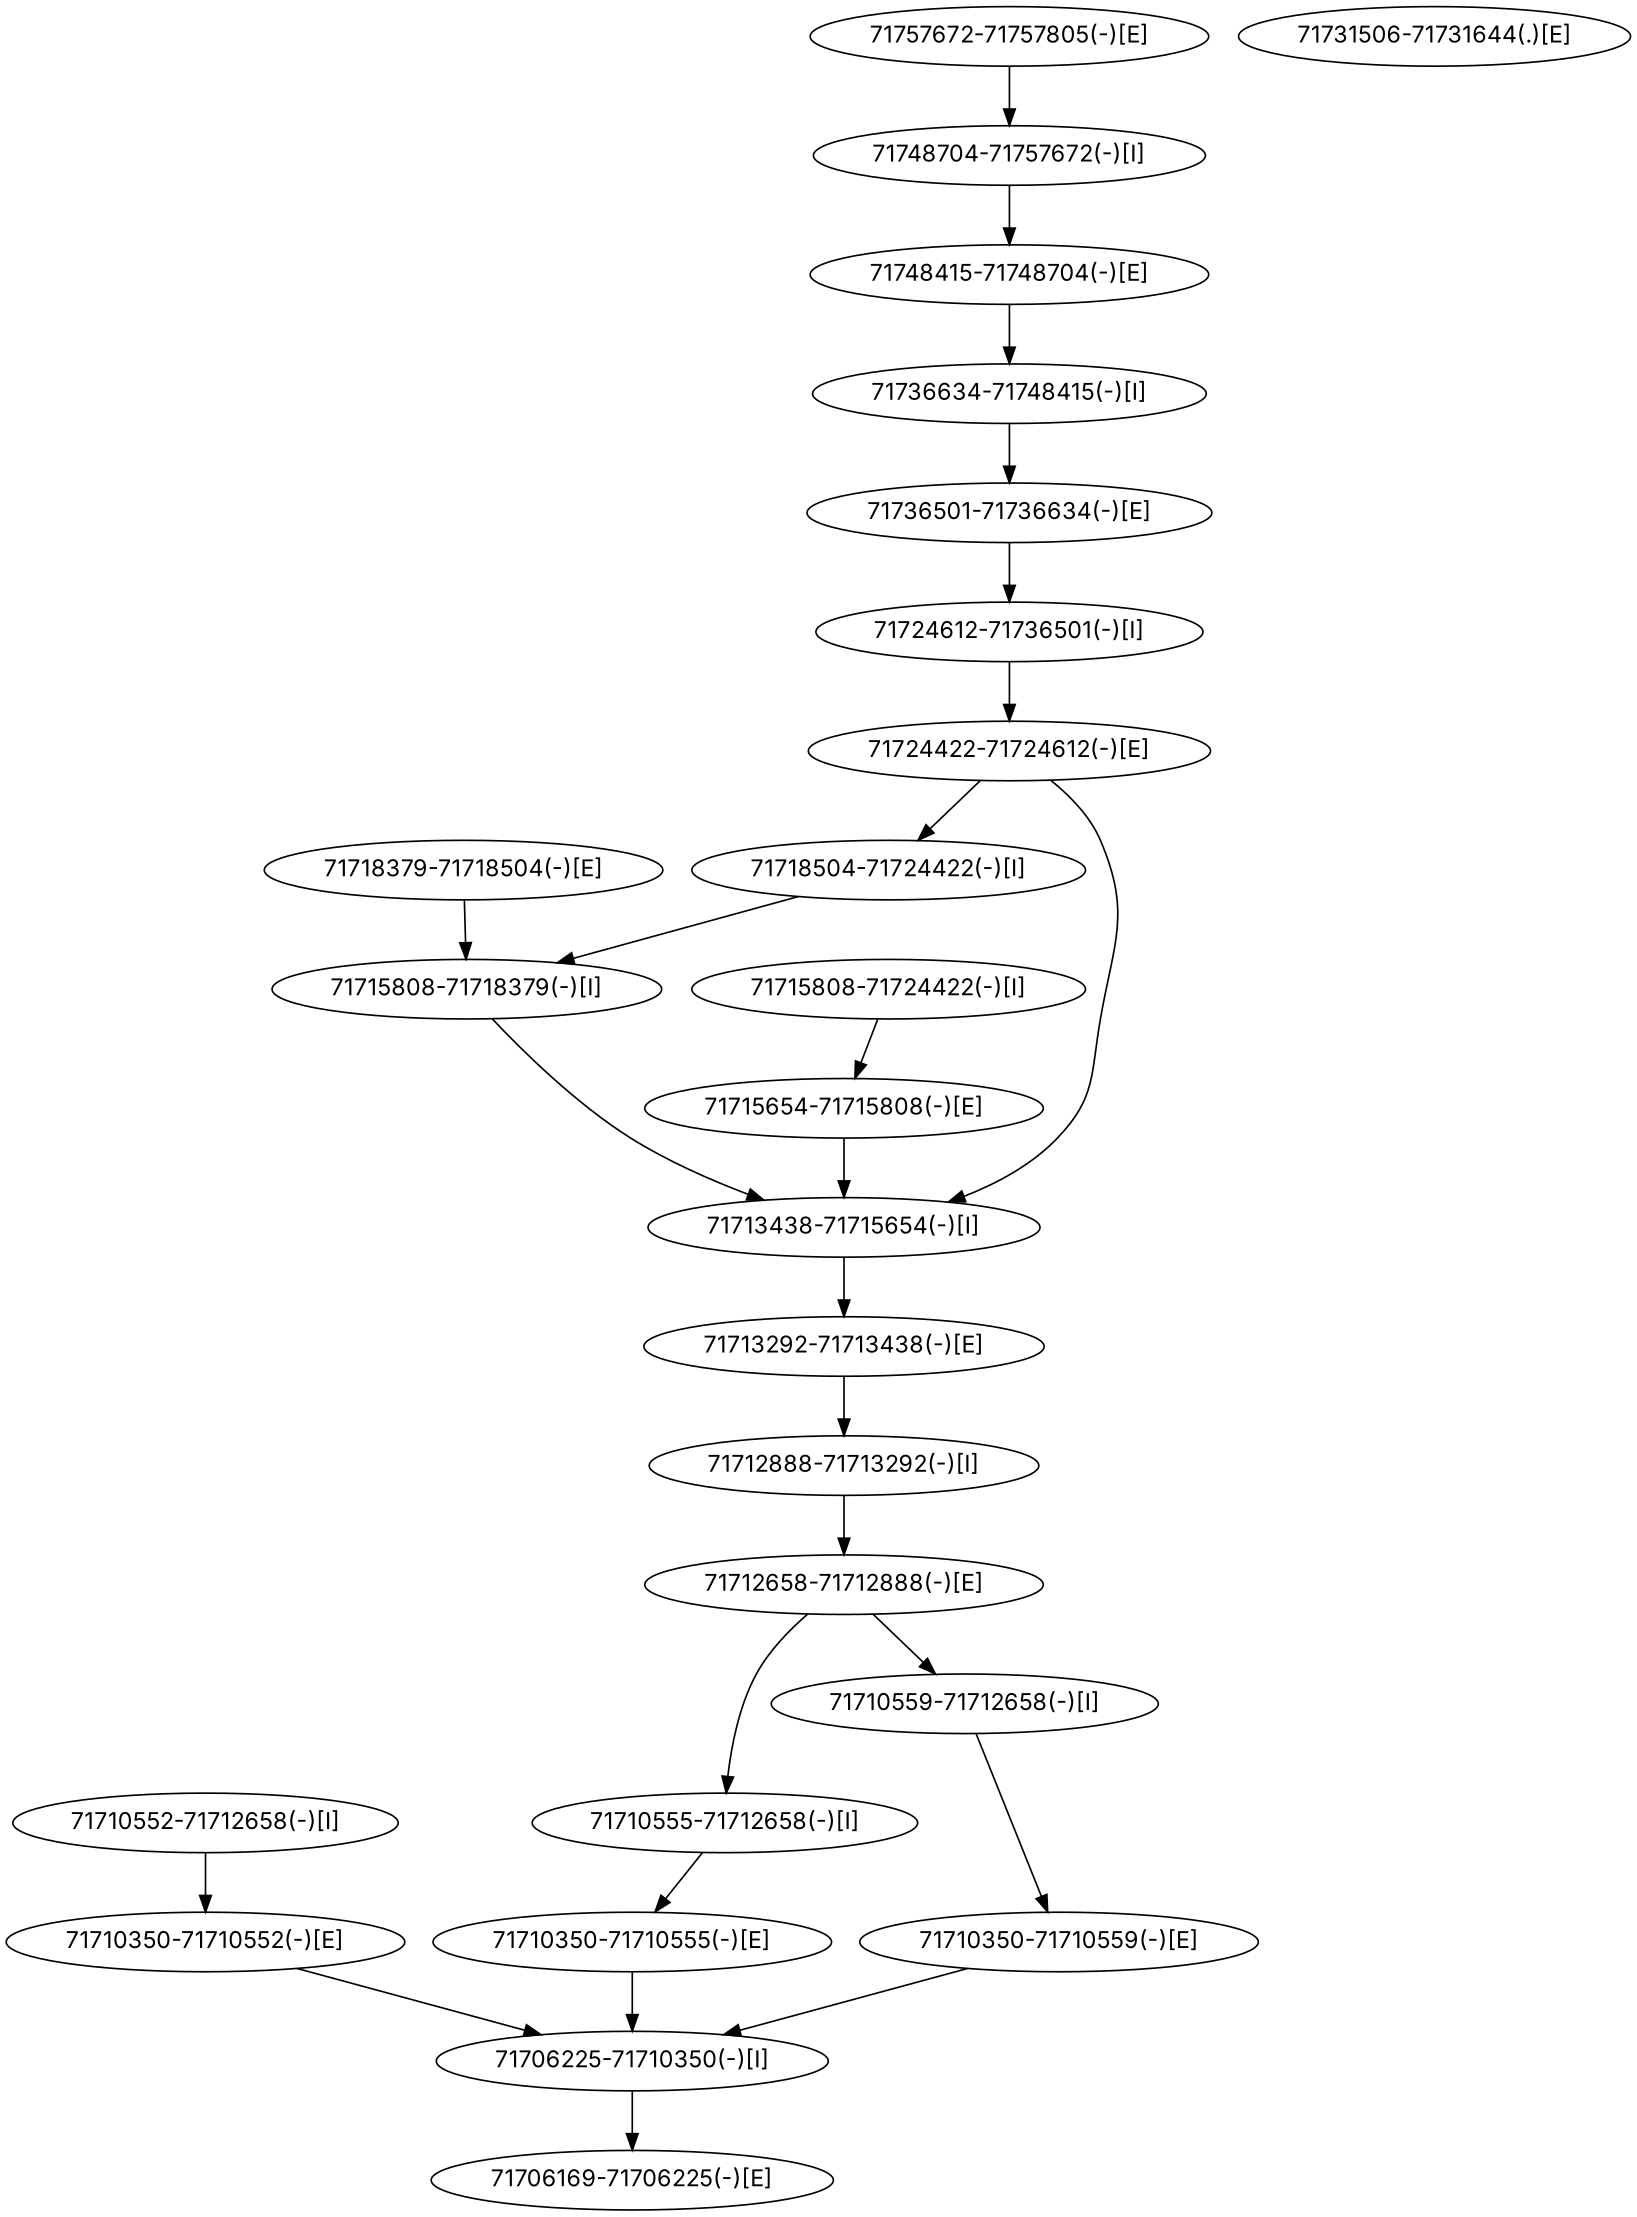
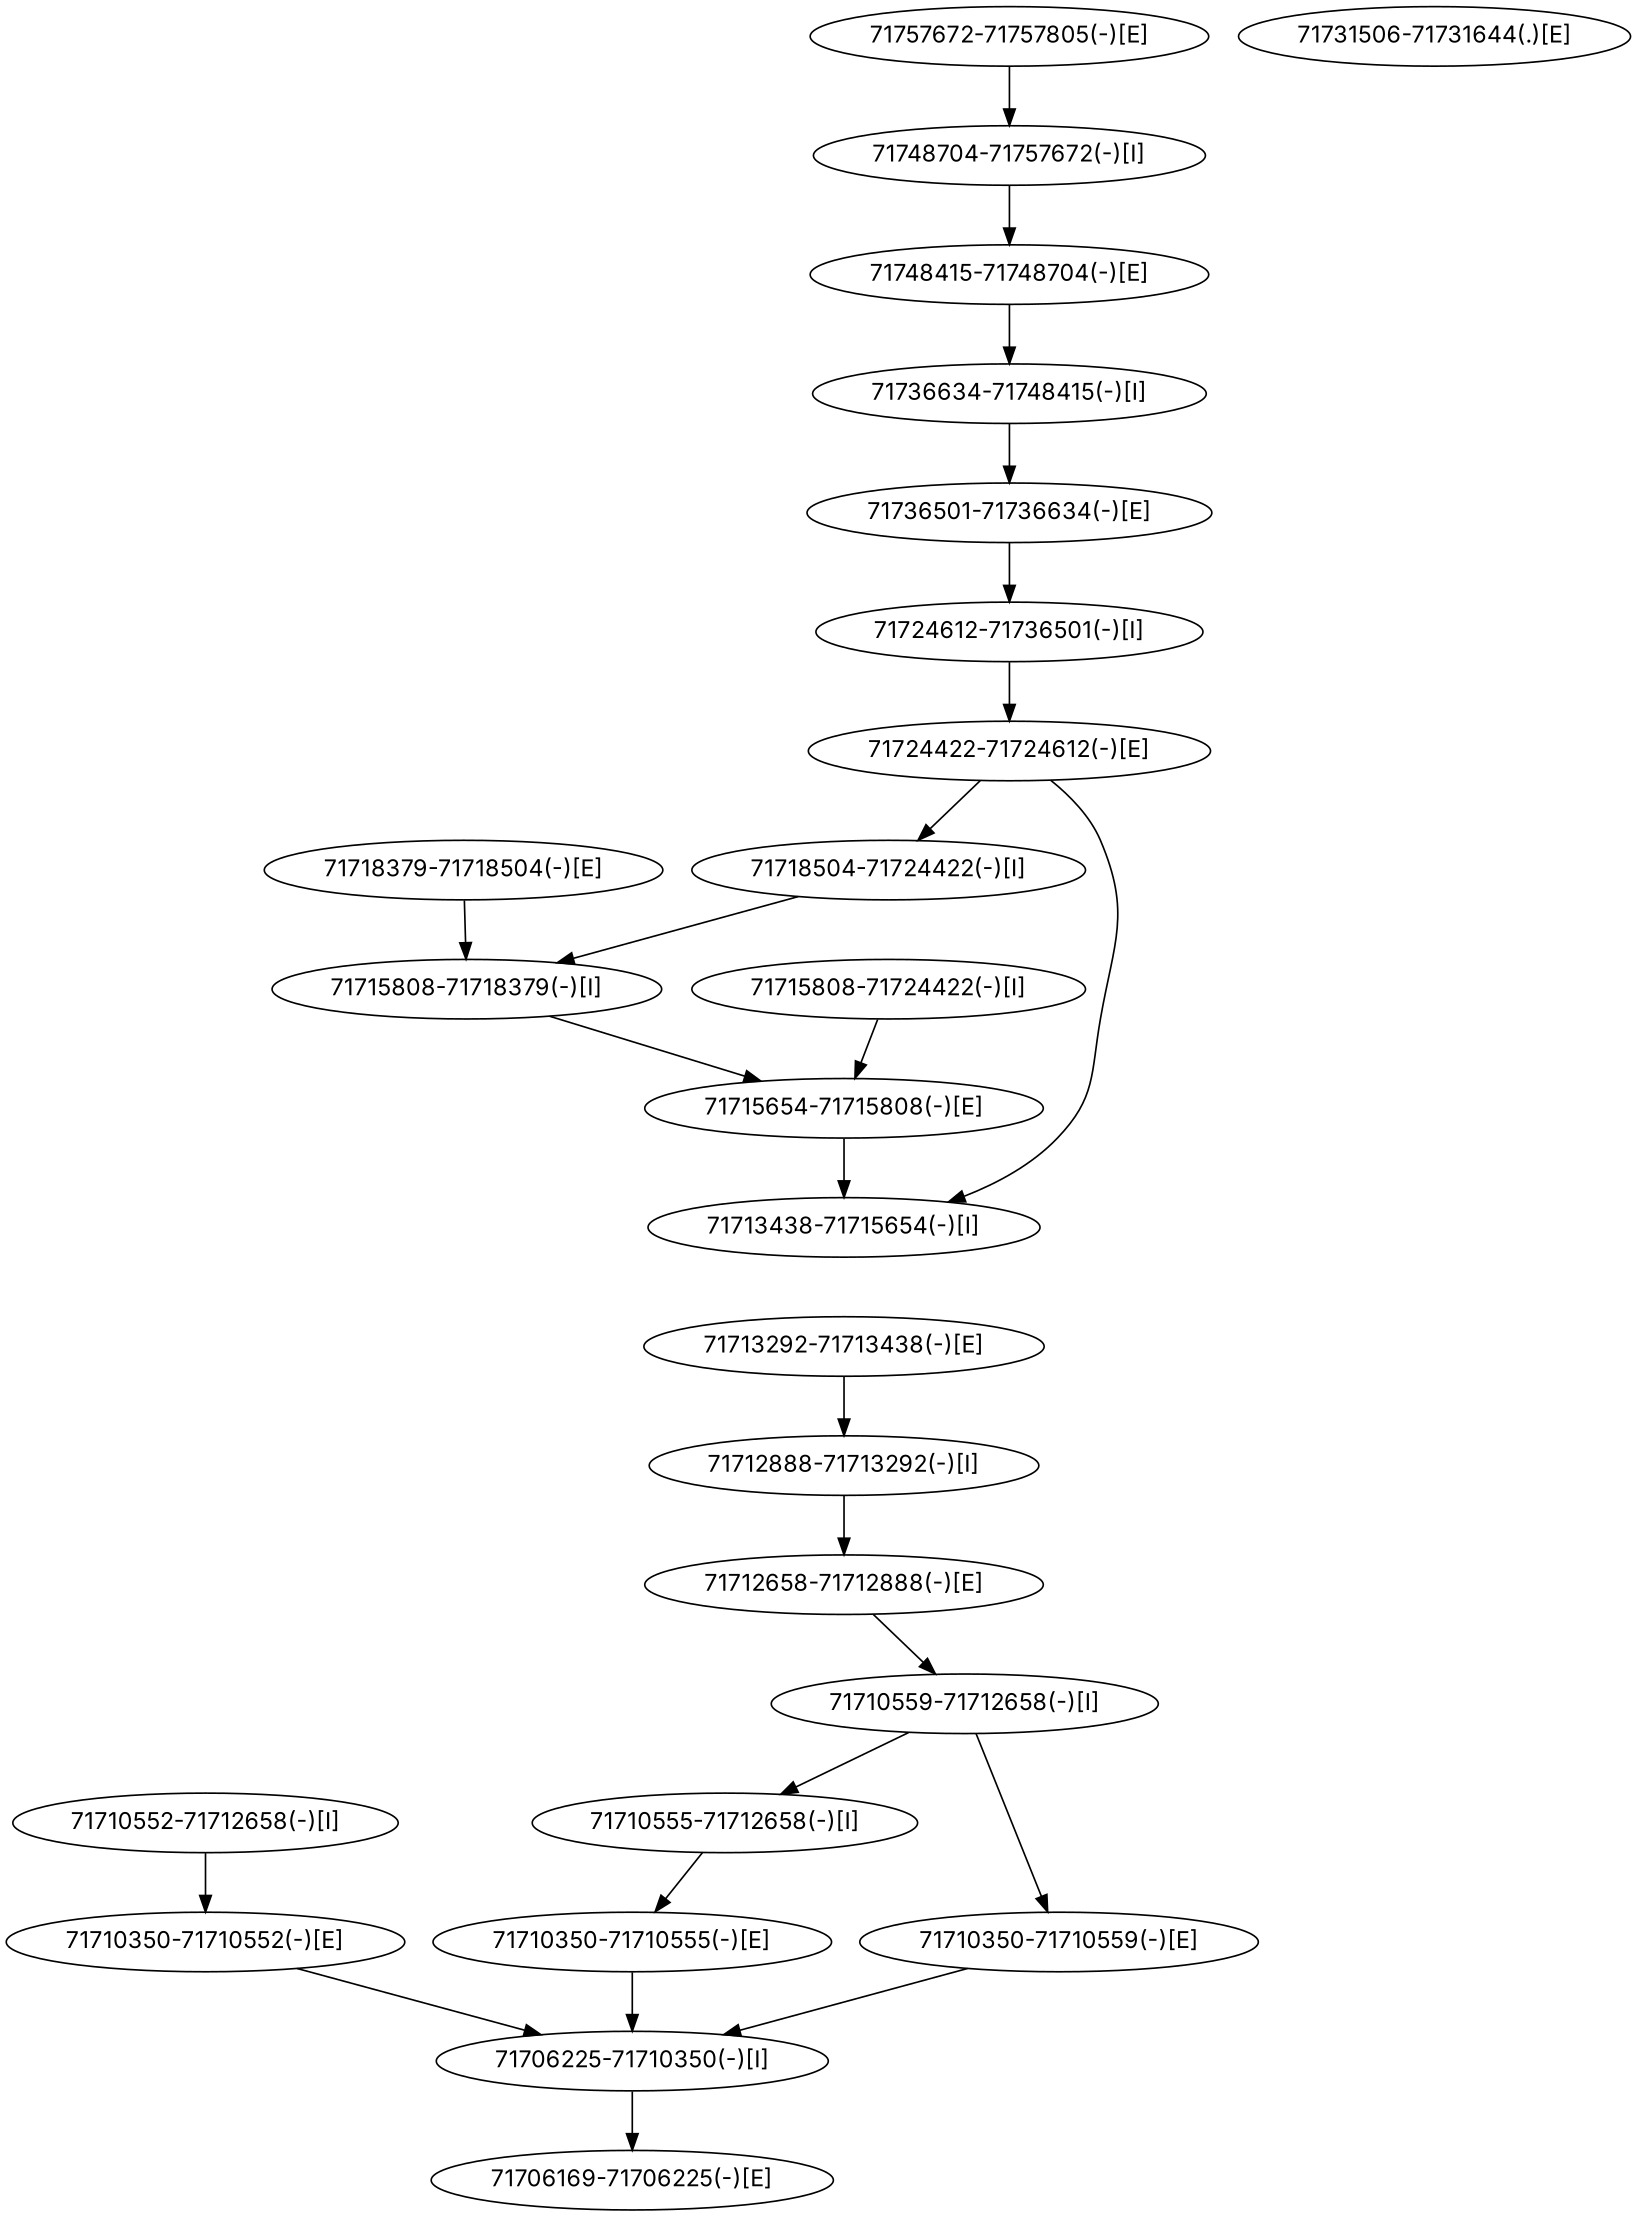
edge "71715808-71718379(-)[I]" -> "71713438-71715654(-)[I]": now "71715808-71718379(-)[I]" -> "71715654-71715808(-)[E]"
edge "71713438-71715654(-)[I]" -> "71713292-71713438(-)[E]": removed
edge "71712658-71712888(-)[E]" -> "71710555-71712658(-)[I]": now "71710559-71712658(-)[I]" -> "71710555-71712658(-)[I]"
